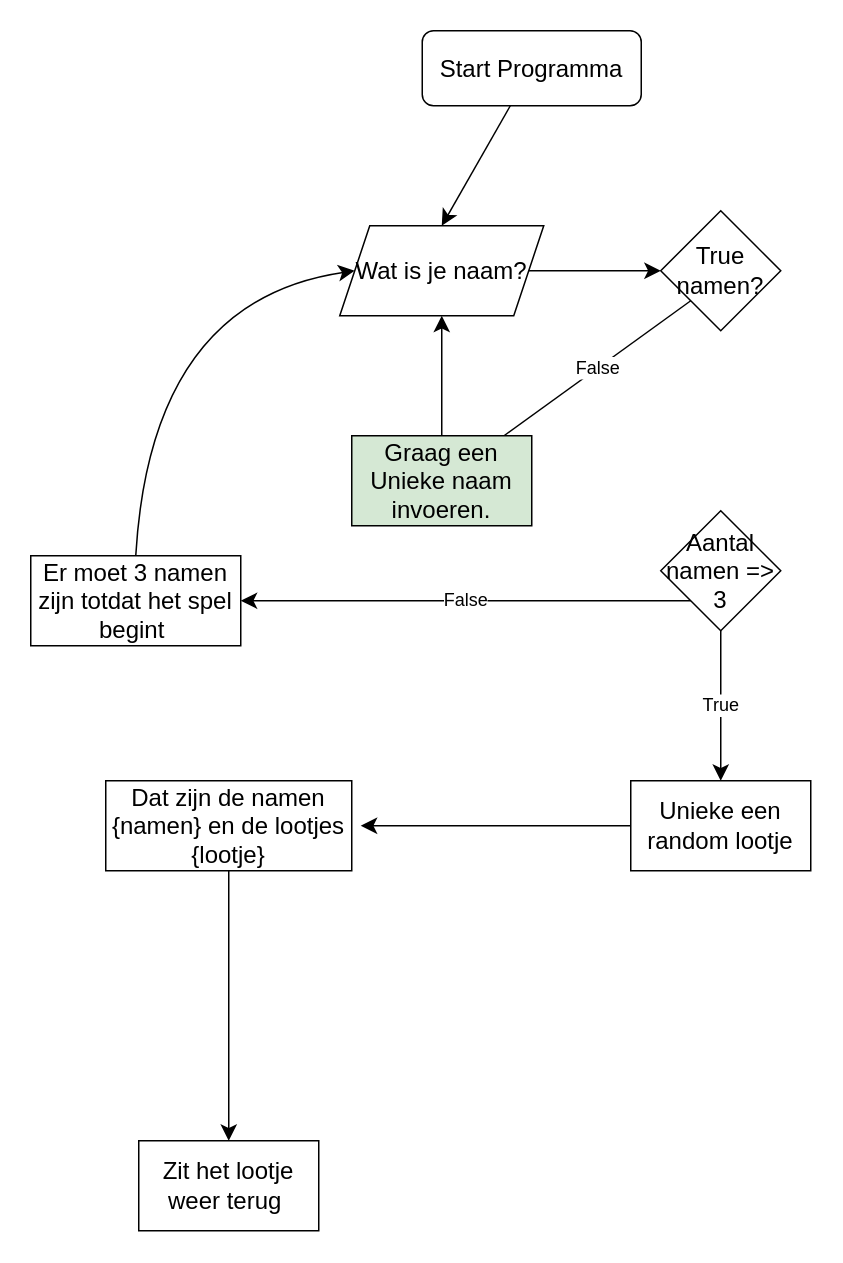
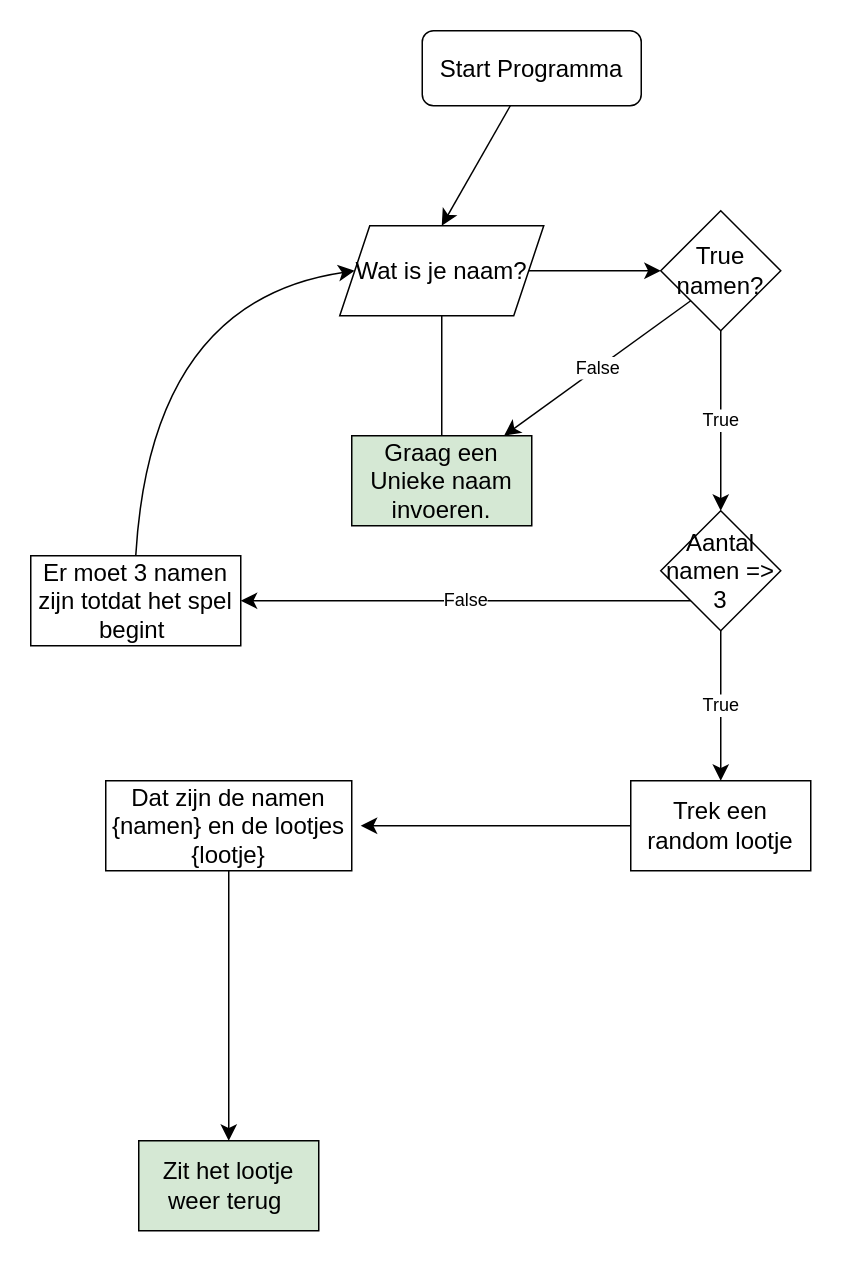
edge "Graag een Unieke naam invoeren." -> "Wat is je naam?": arrowhead classic -> none
edge "True namen?" -> "Aantal namen => 3": added, label "True"
edge "True namen?" -- "Graag een Unieke naam invoeren.": arrowhead none -> classic
node "Unieke een random lootje": label "Unieke een random lootje" -> "Trek een random lootje"
node "Zit het lootje weer terug": fillcolor #ffffff -> #d5e8d4
